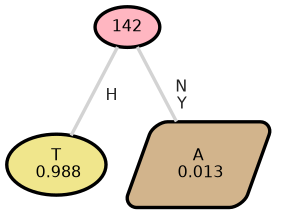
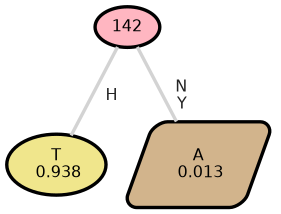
node "T 0.988": label "T 0.988" -> "T 0.938"
